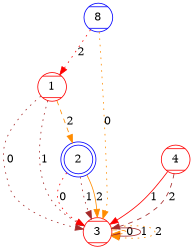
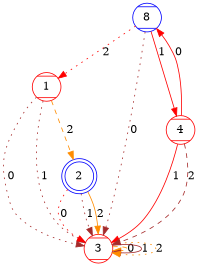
edge "8" -> "4": added, label "1"
edge "4" -> "8": added, label "0"
edge "8" -> "3": color darkorange -> brown
